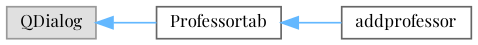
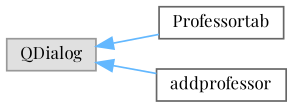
edge "addprofessor" -> "Professortab": now "addprofessor" -> "QDialog"
